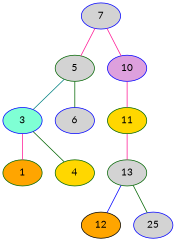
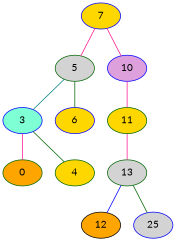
node "7": fillcolor lightgrey -> gold
node "6": fillcolor lightgrey -> gold
node "1": label "1" -> "0"
